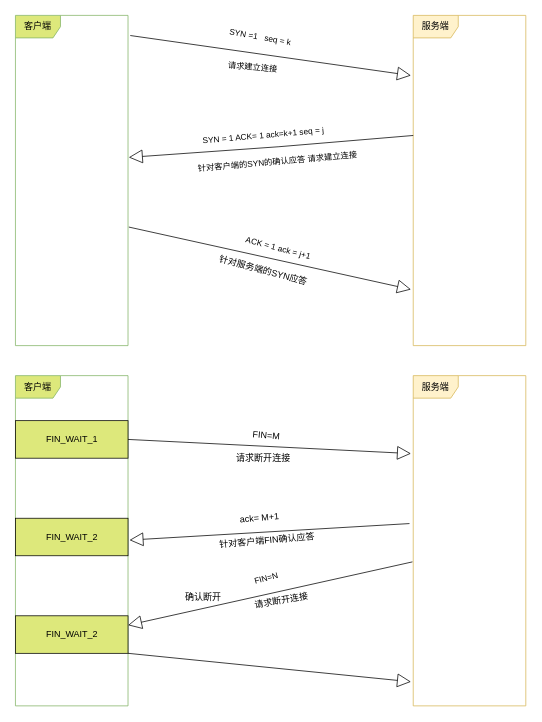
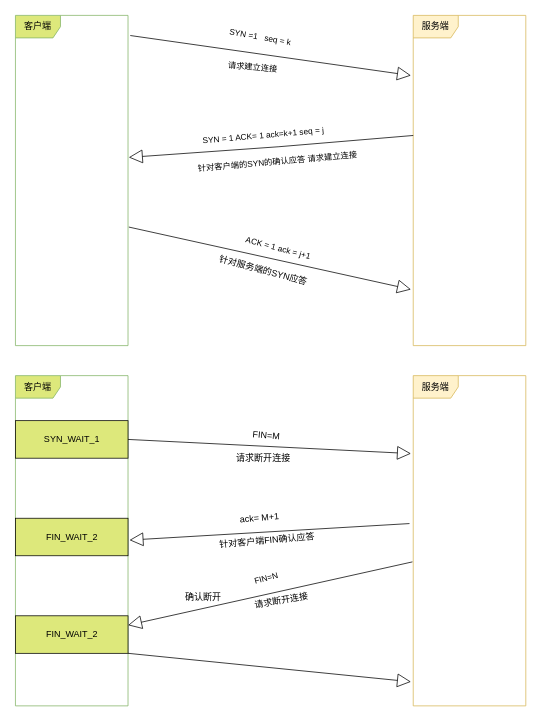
node "FIN_WAIT_1": label "FIN_WAIT_1" -> "SYN_WAIT_1"
